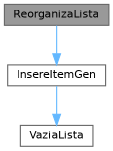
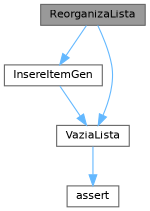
edge "ReorganizaLista" -> "VaziaLista": added
node "assert": added
